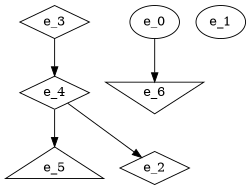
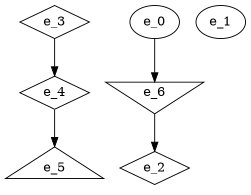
edge "e_4" -> "e_2": now "e_6" -> "e_2"
